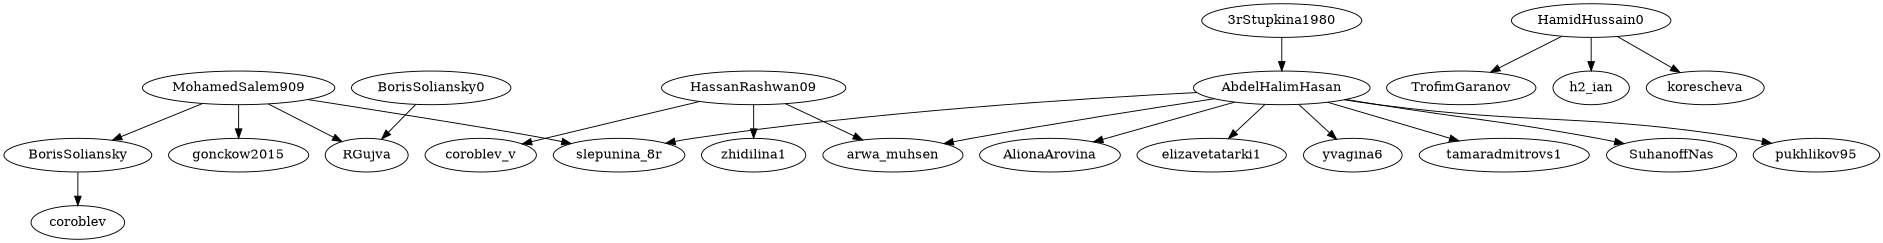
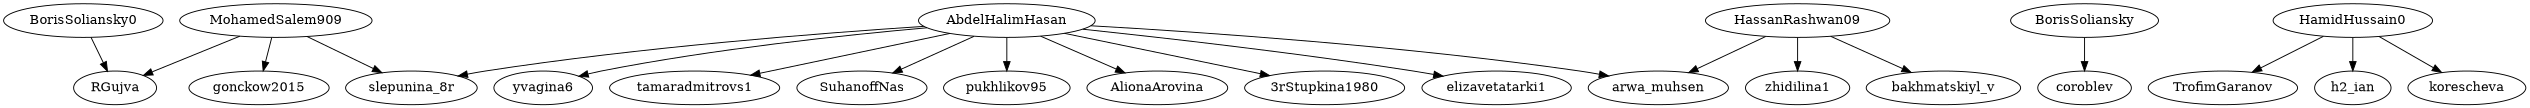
edge "3rStupkina1980" -> "AbdelHalimHasan": reversed
edge "MohamedSalem909" -> "BorisSoliansky": removed
node "coroblev_v": label "coroblev_v" -> "bakhmatskiyl_v"
